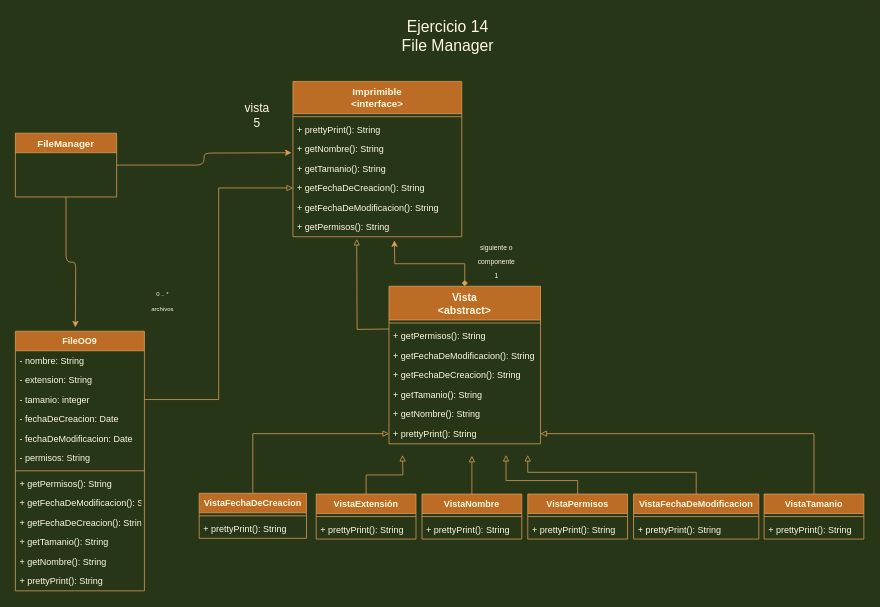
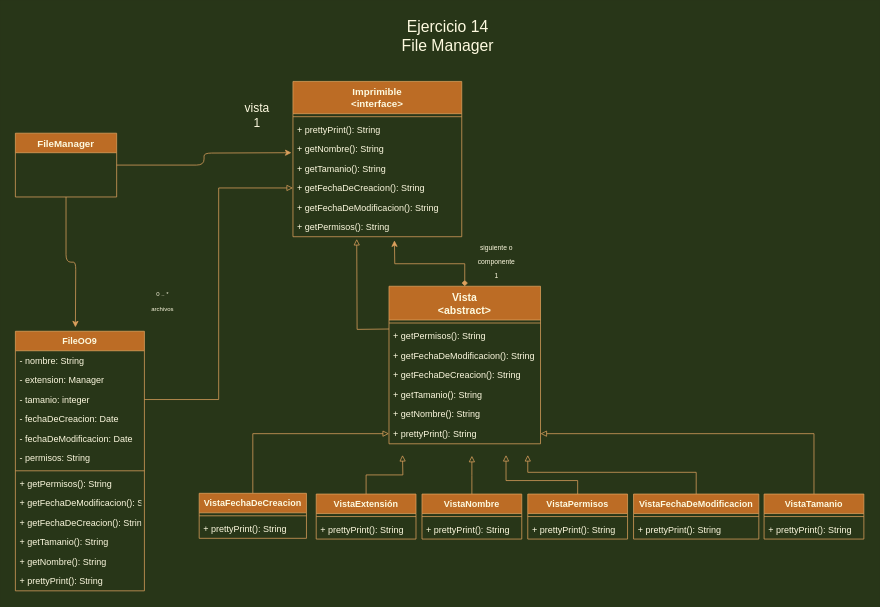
node "vista 5": label "vista 5" -> "vista 1"
node "- extension: String": label "- extension: String" -> "- extension: Manager"
